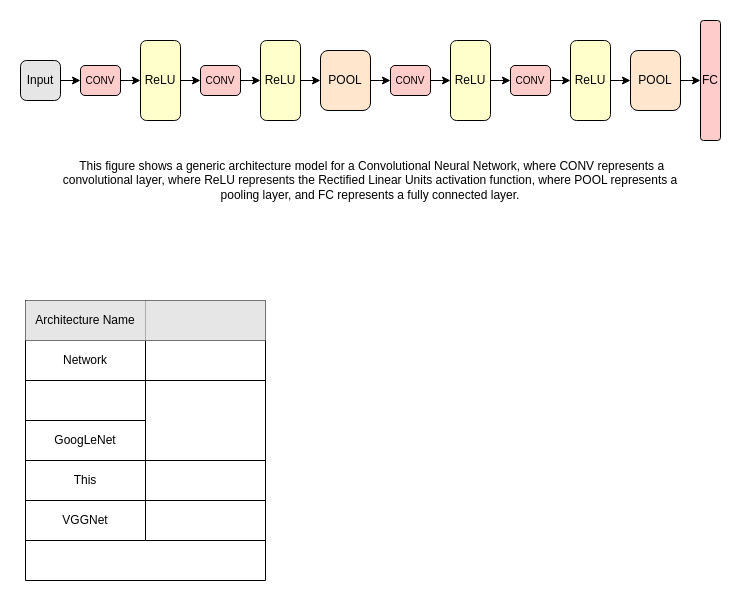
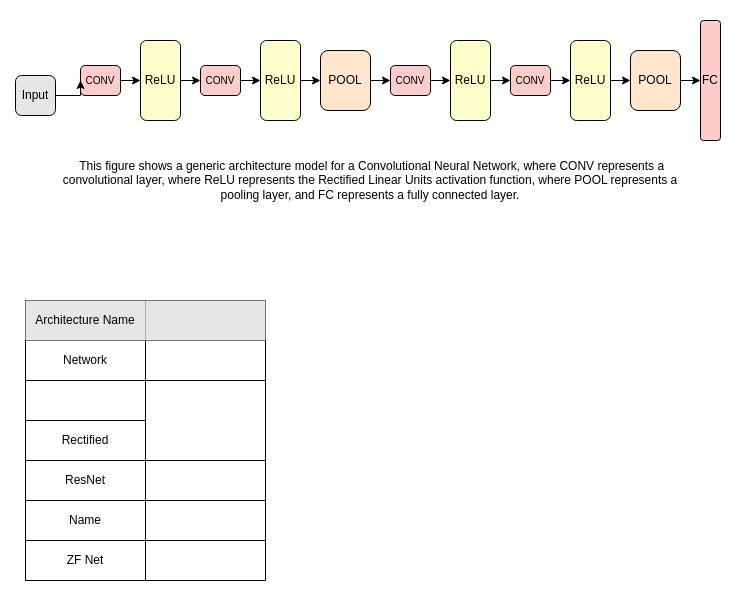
node "Input": moved (41, 81) -> (36, 96)
node "GoogLeNet": label "GoogLeNet" -> "Rectified"
node "This": label "This" -> "ResNet"
node "VGGNet": label "VGGNet" -> "Name"
node "ZF Net": added
